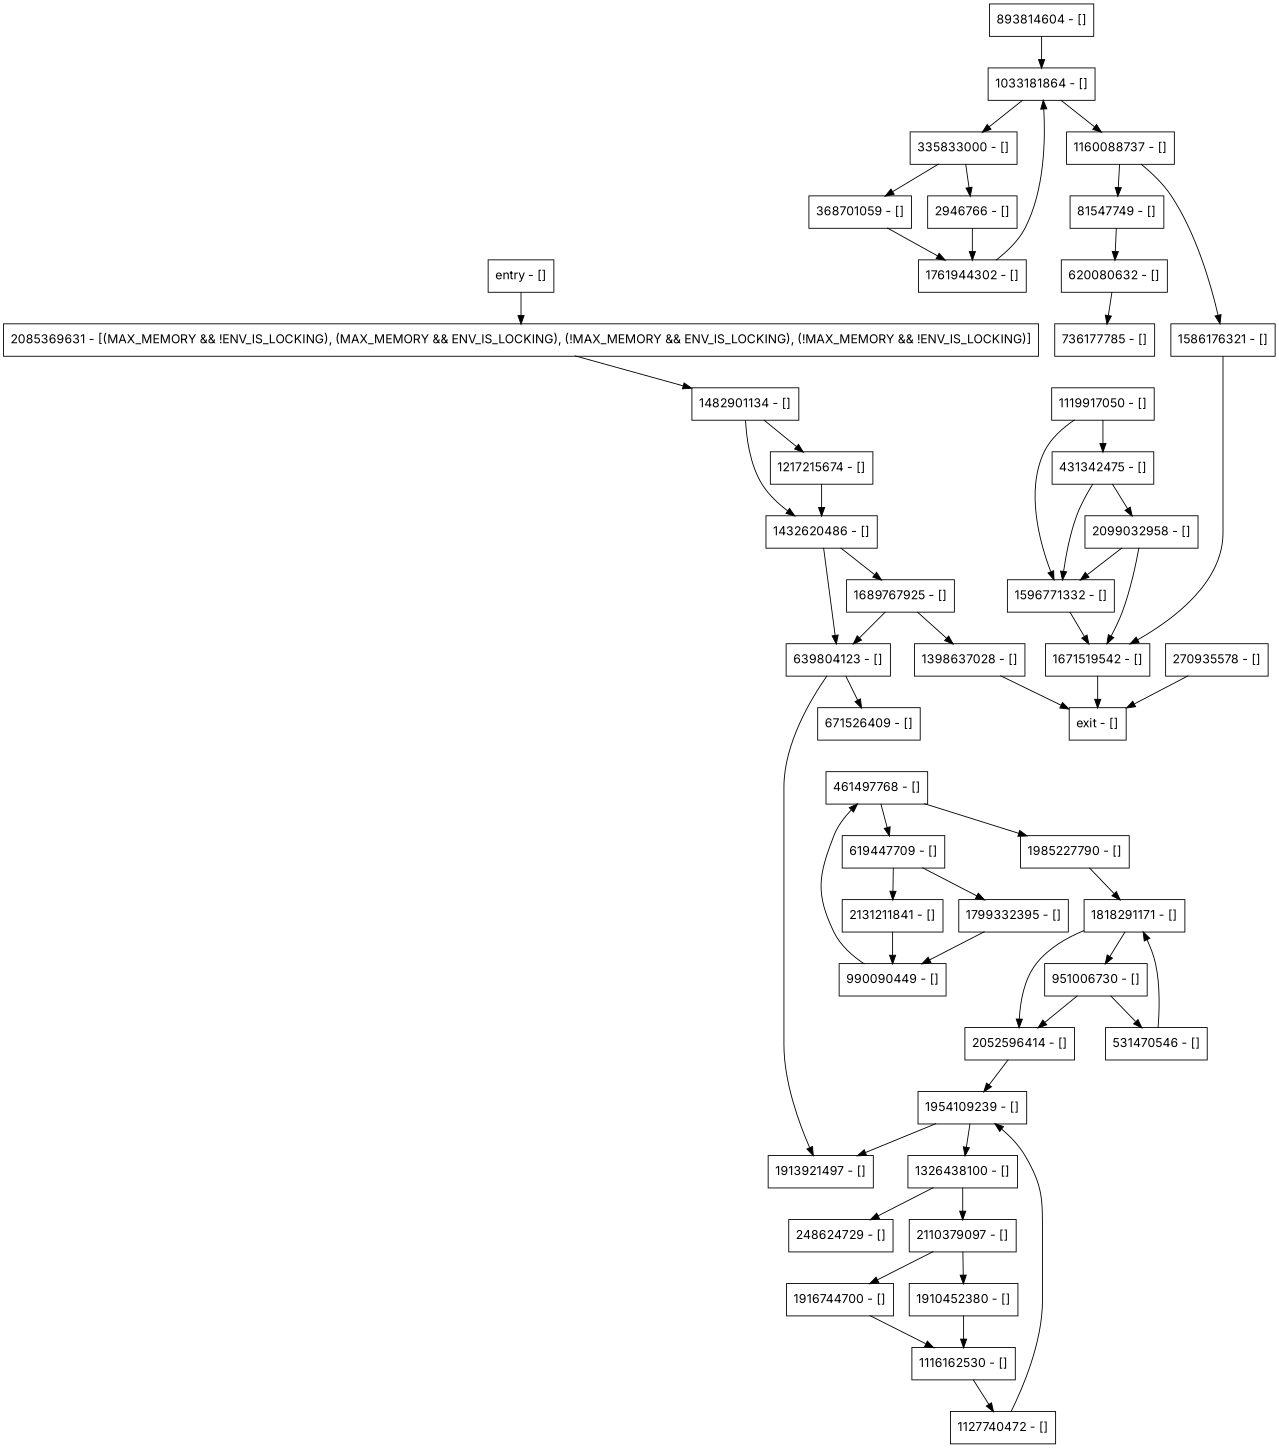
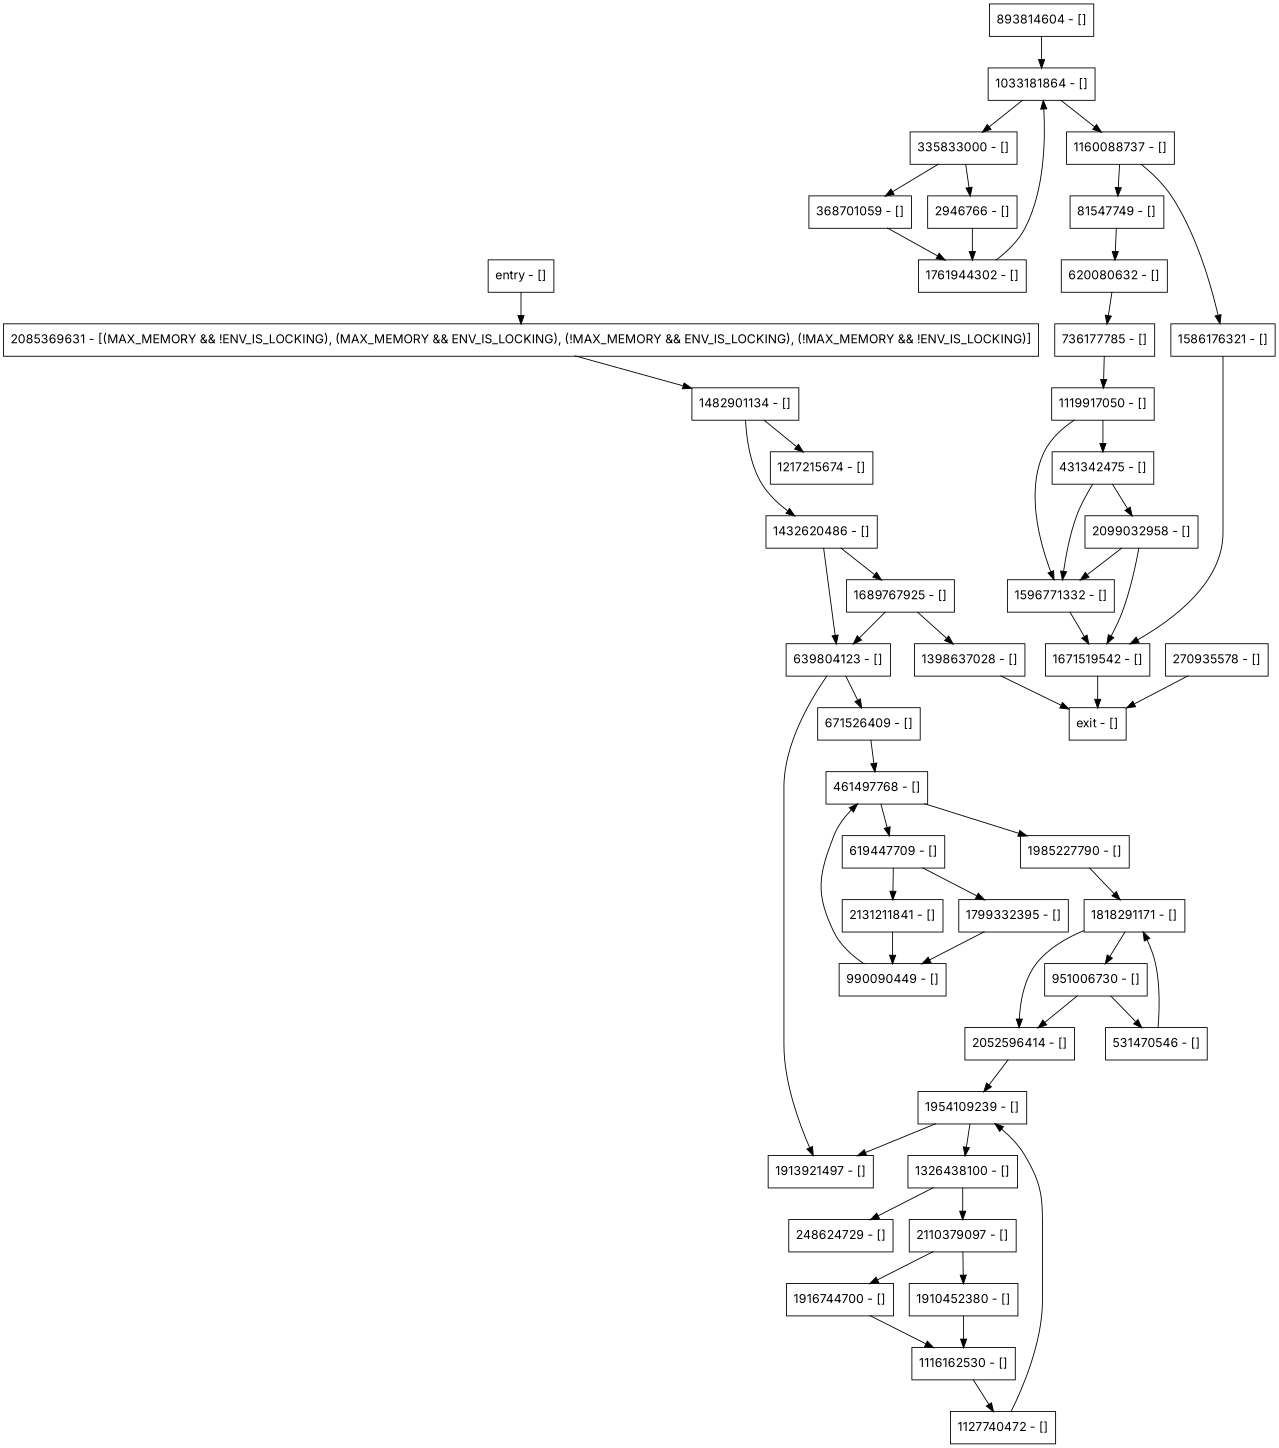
edge "736177785 - []" -> "1119917050 - []": added
edge "1217215674 - []" -> "1432620486 - []": removed
edge "671526409 - []" -> "461497768 - []": added
